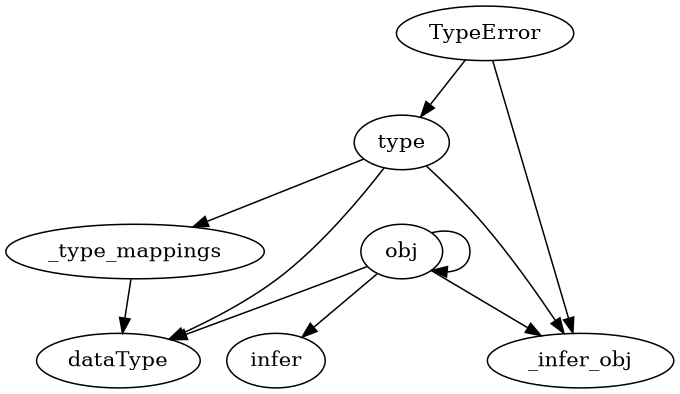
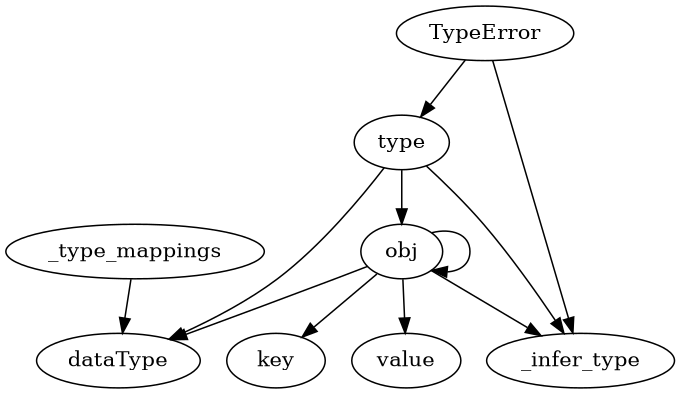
edge "type" -> "_type_mappings": now "type" -> "obj"
node "infer": label "infer" -> "key"
node "value": added
node "_infer_obj": label "_infer_obj" -> "_infer_type"
